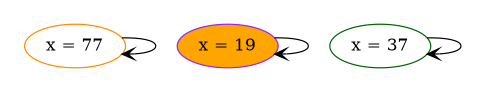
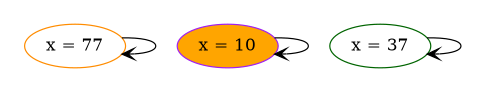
node "x = 19": label "x = 19" -> "x = 10"
